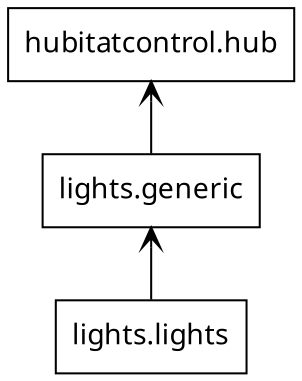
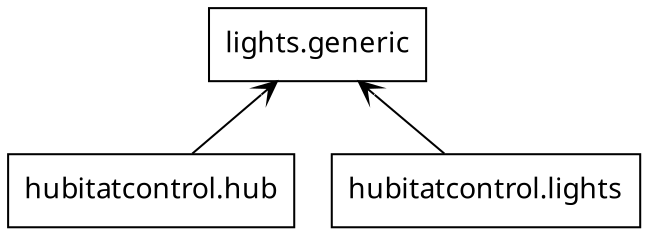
edge "lights.generic" -> "hubitatcontrol.hub": reversed
node "lights.lights": label "lights.lights" -> "hubitatcontrol.lights"
